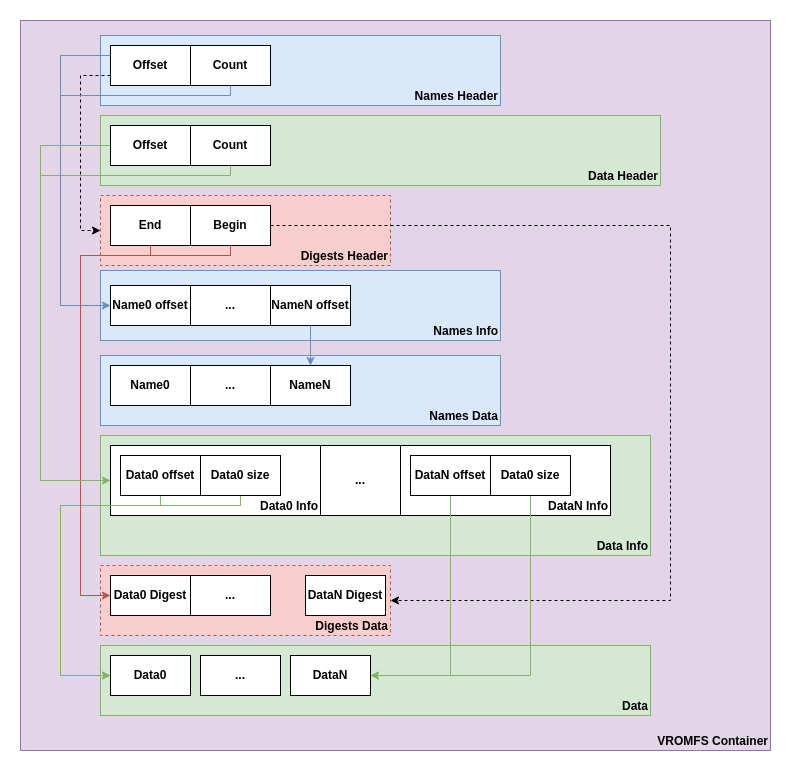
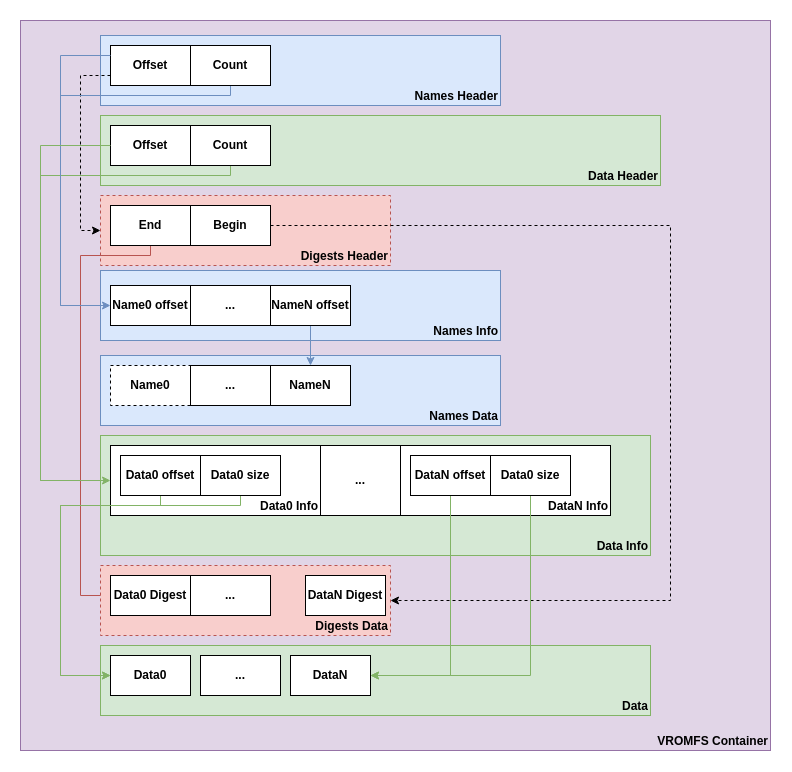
edge "Begin" -> "Data0 Digest": removed
node "Name0": style solid -> dashed
